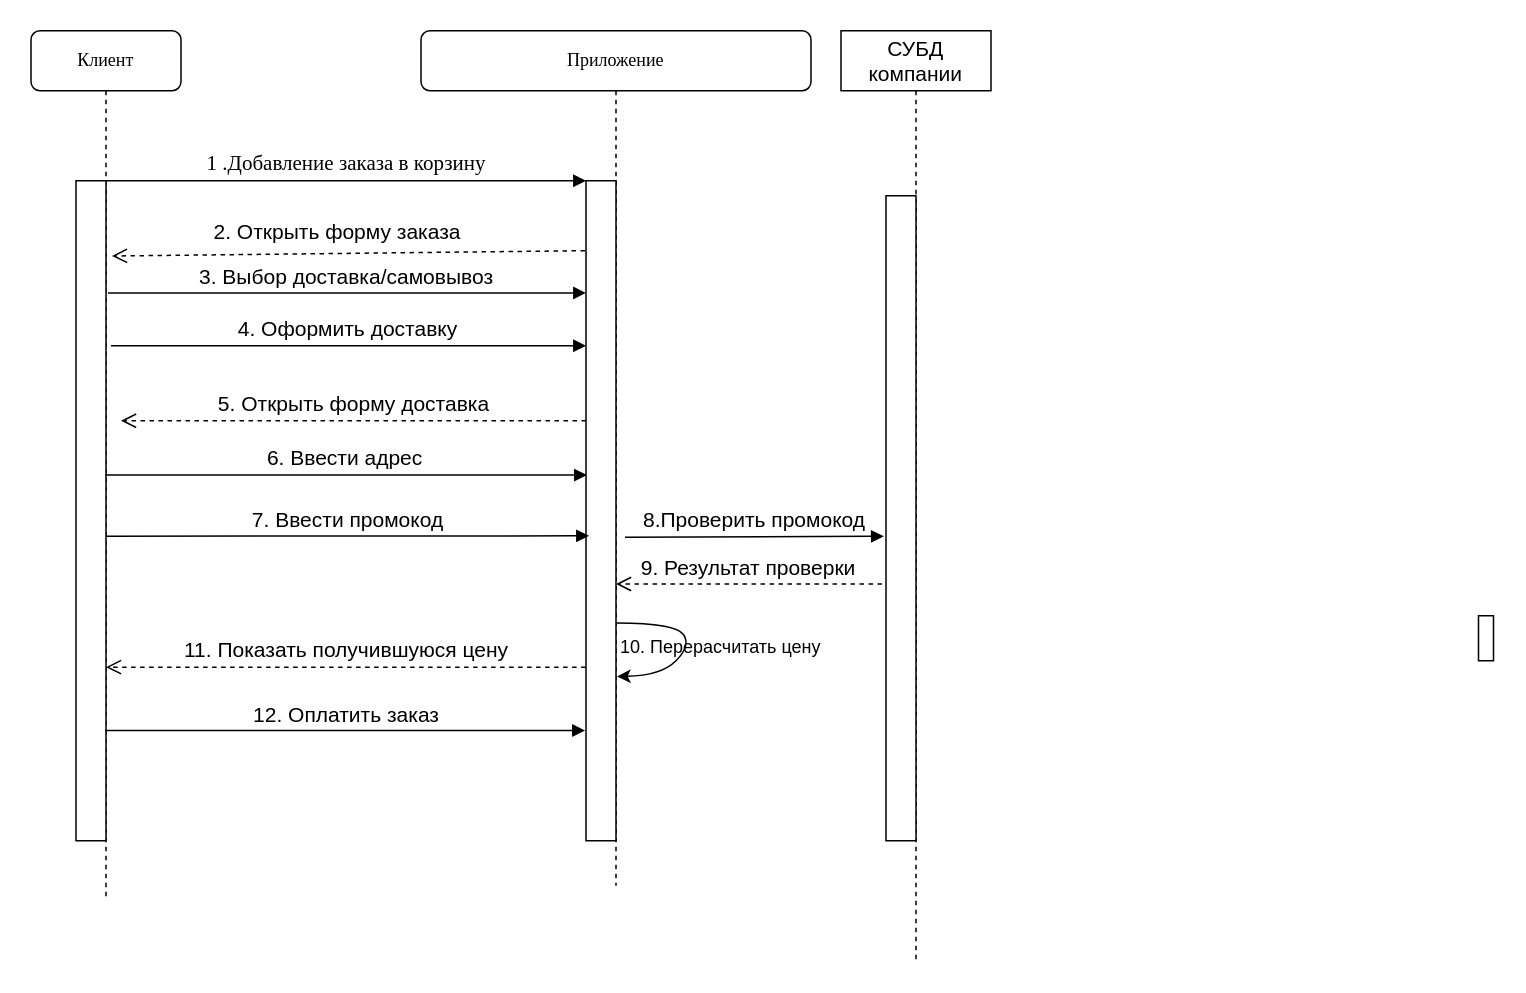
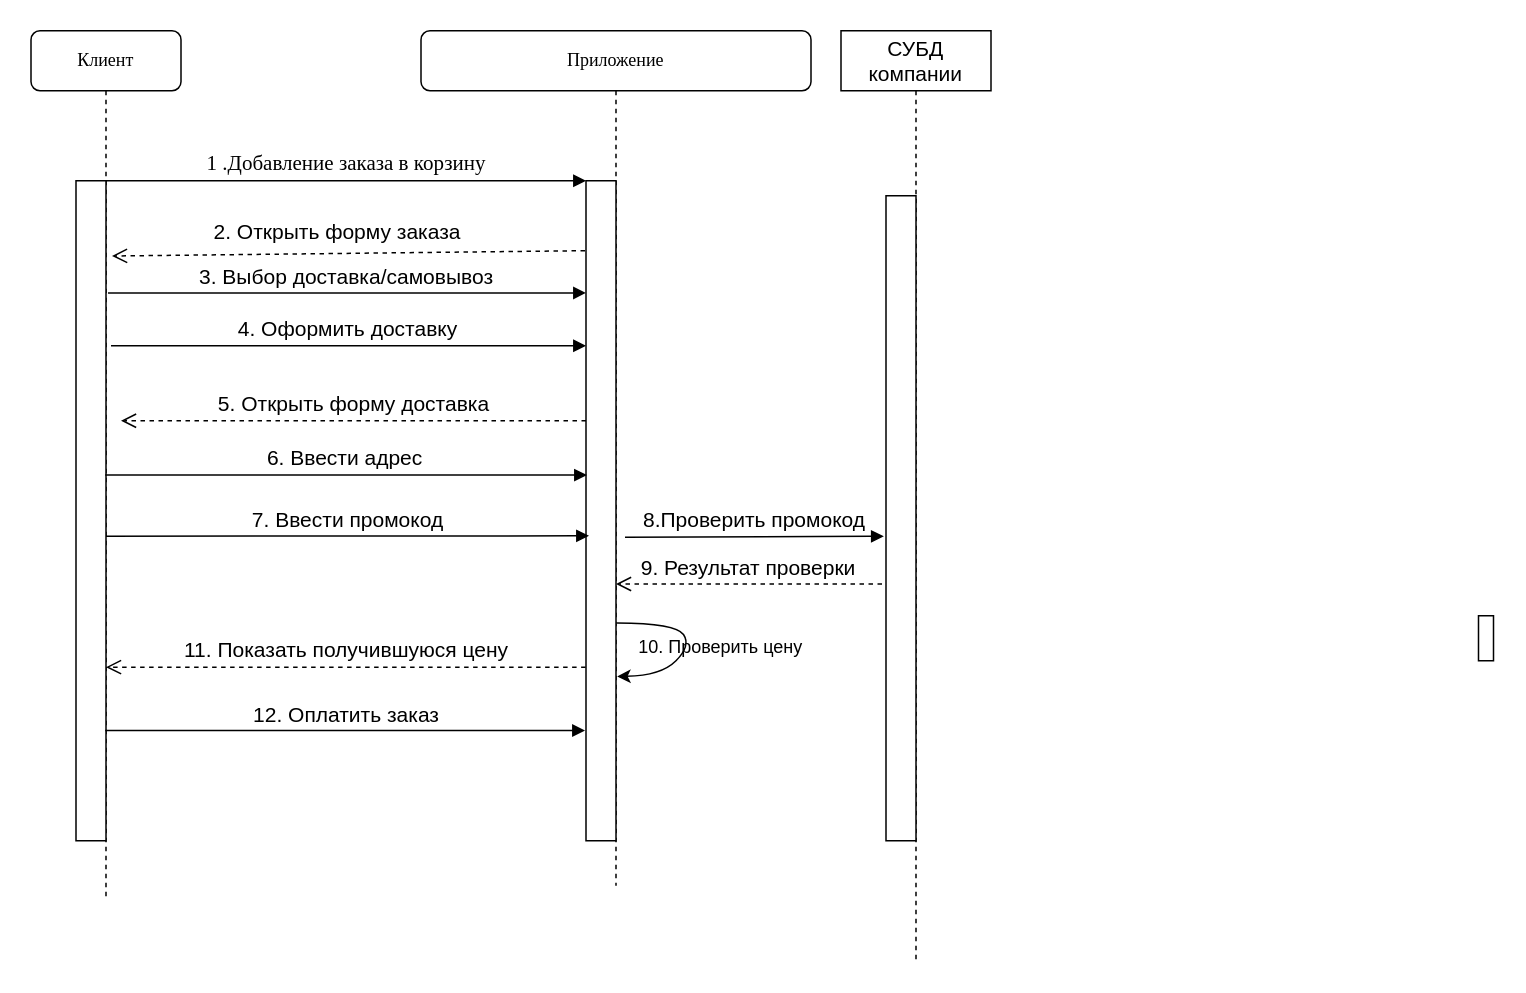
node "10. Перерасчитать цену": label "10. Перерасчитать цену" -> "10. Проверить цену"
